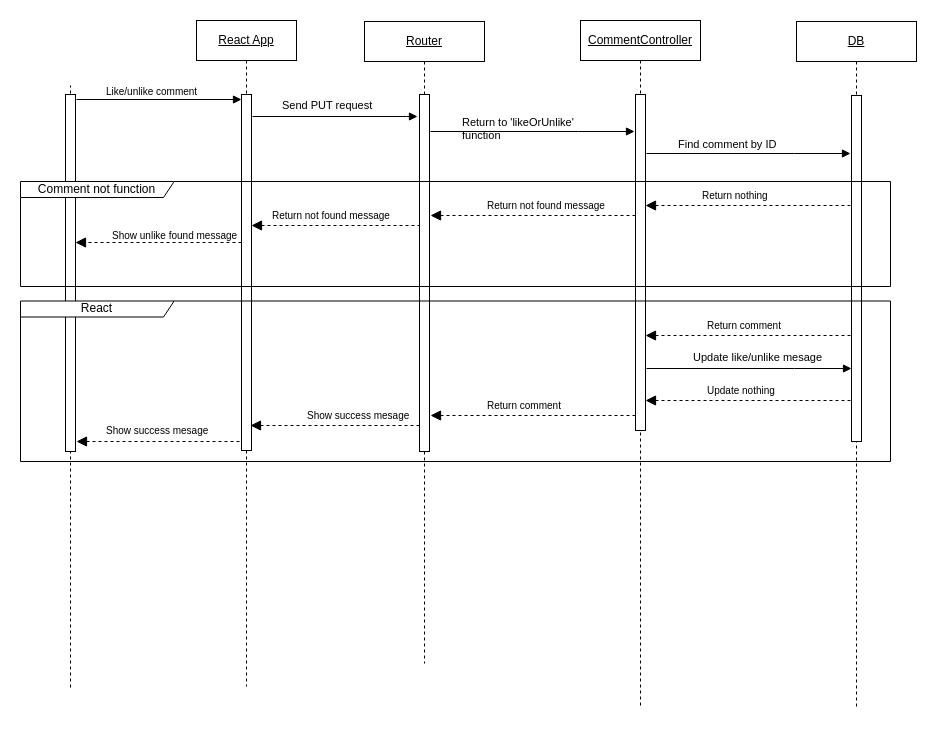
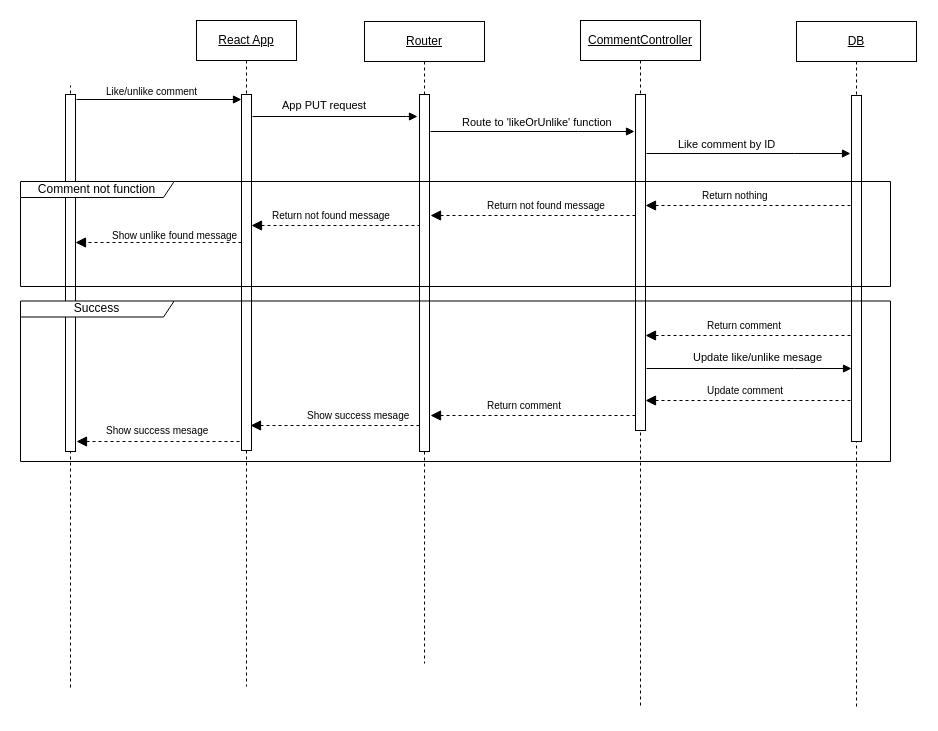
node "Send PUT request": label "Send PUT request" -> "App PUT request"
node "Return to 'likeOrUnlike' function": label "Return to 'likeOrUnlike' function" -> "Route to 'likeOrUnlike' function"
node "Find comment by ID": label "Find comment by ID" -> "Like comment by ID"
node "React": label "React" -> "Success"
node "Update nothing": label "Update nothing" -> "Update comment"
